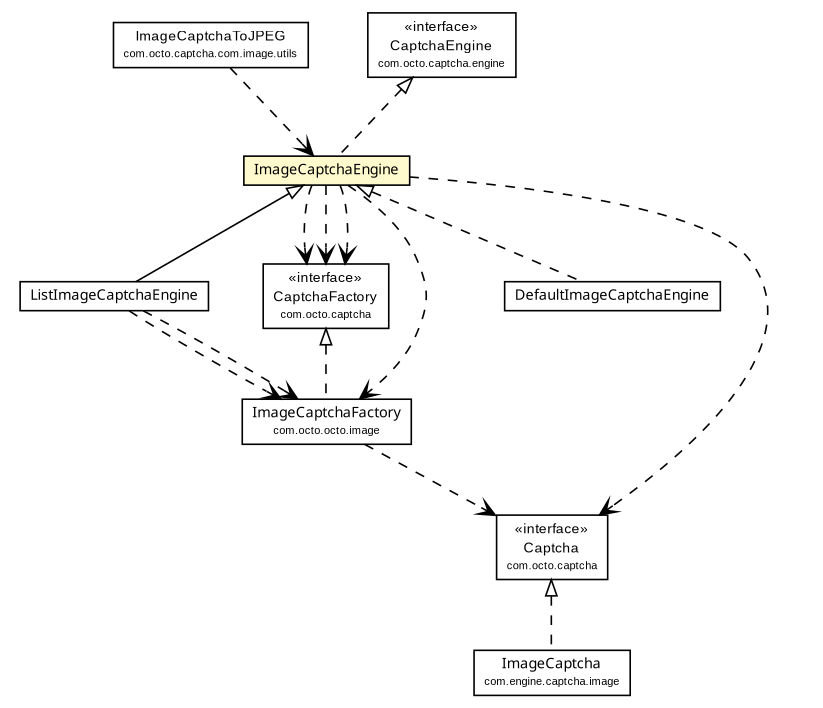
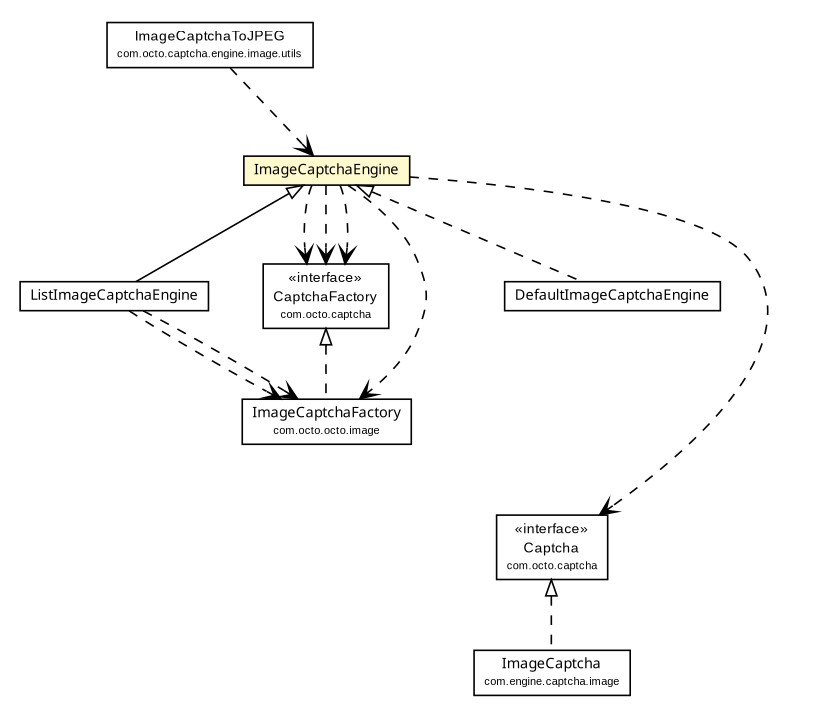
node "CaptchaEngine": removed
node "ImageCaptchaToJPEG": text "com.octo.captcha.com.image.utils" -> "com.octo.captcha.engine.image.utils"
edge "ImageCaptchaFactory" -> "Captcha": removed
